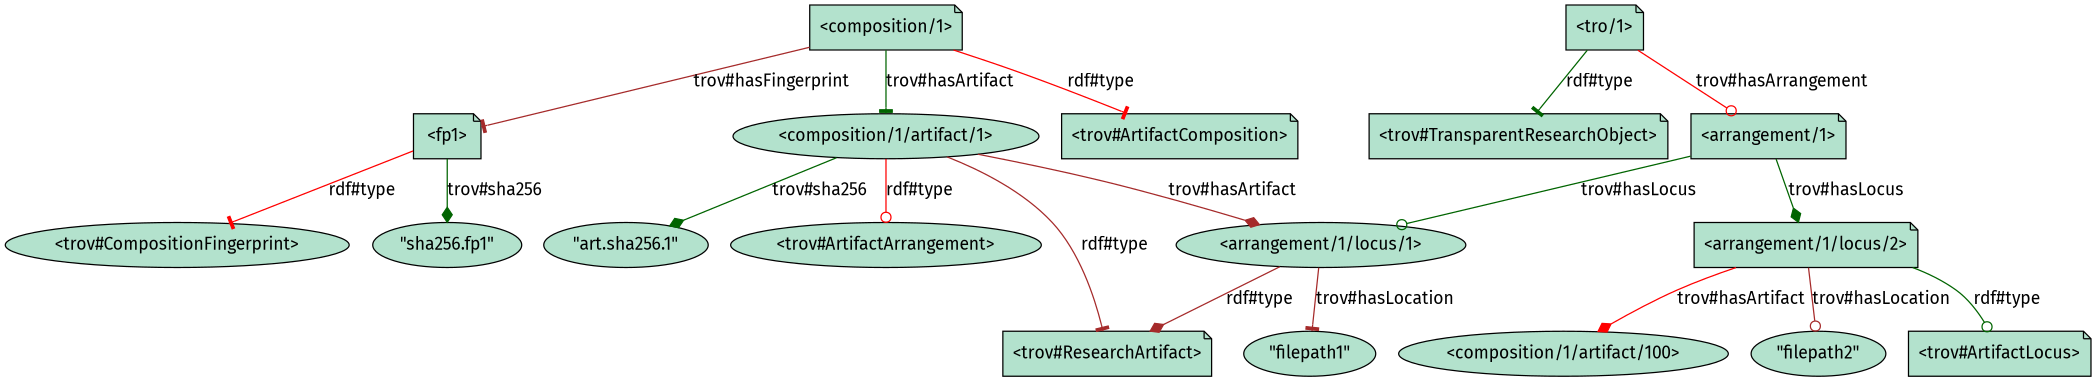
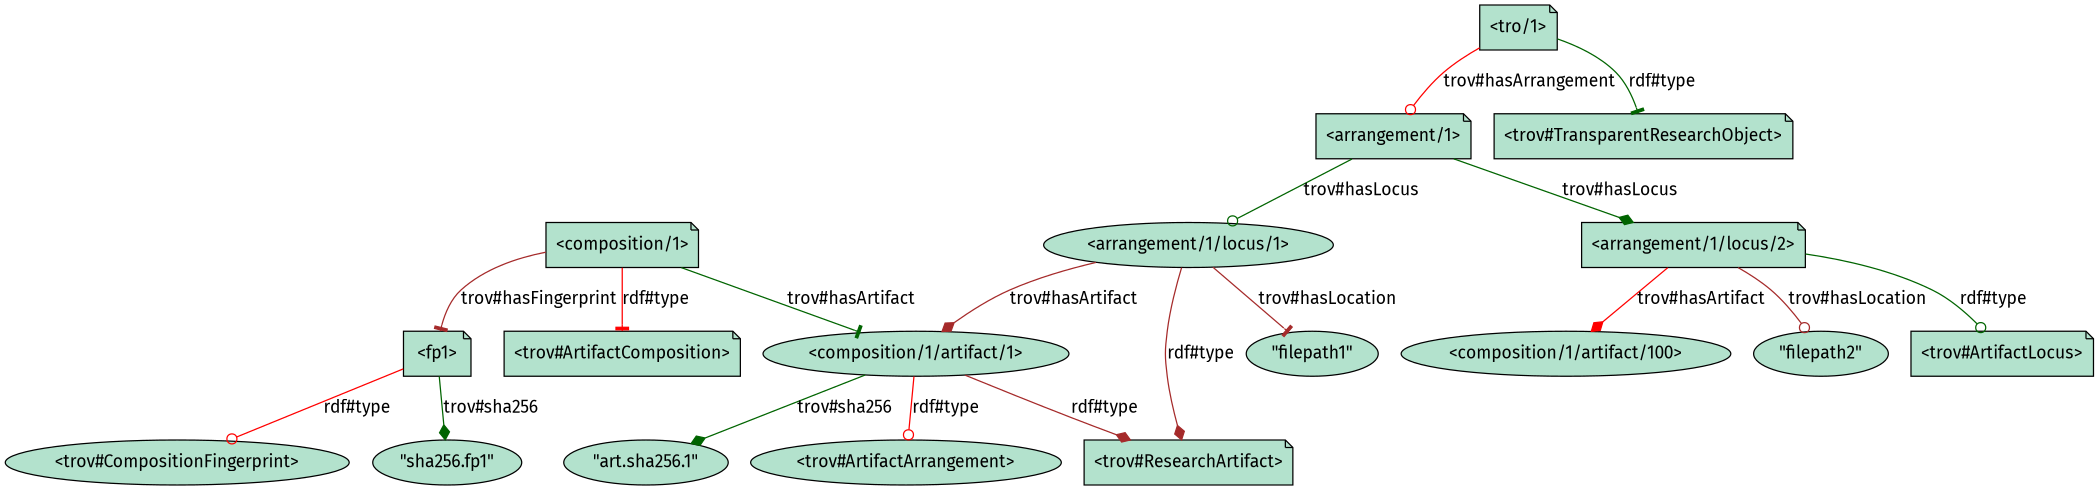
edge "<composition/1/artifact/1>" -> "<arrangement/1/locus/1>": reversed
edge "<fp1>" -> "<trov#CompositionFingerprint>": arrowhead tee -> odot
edge "<composition/1/artifact/1>" -> "<trov#ResearchArtifact>": arrowhead tee -> diamond
